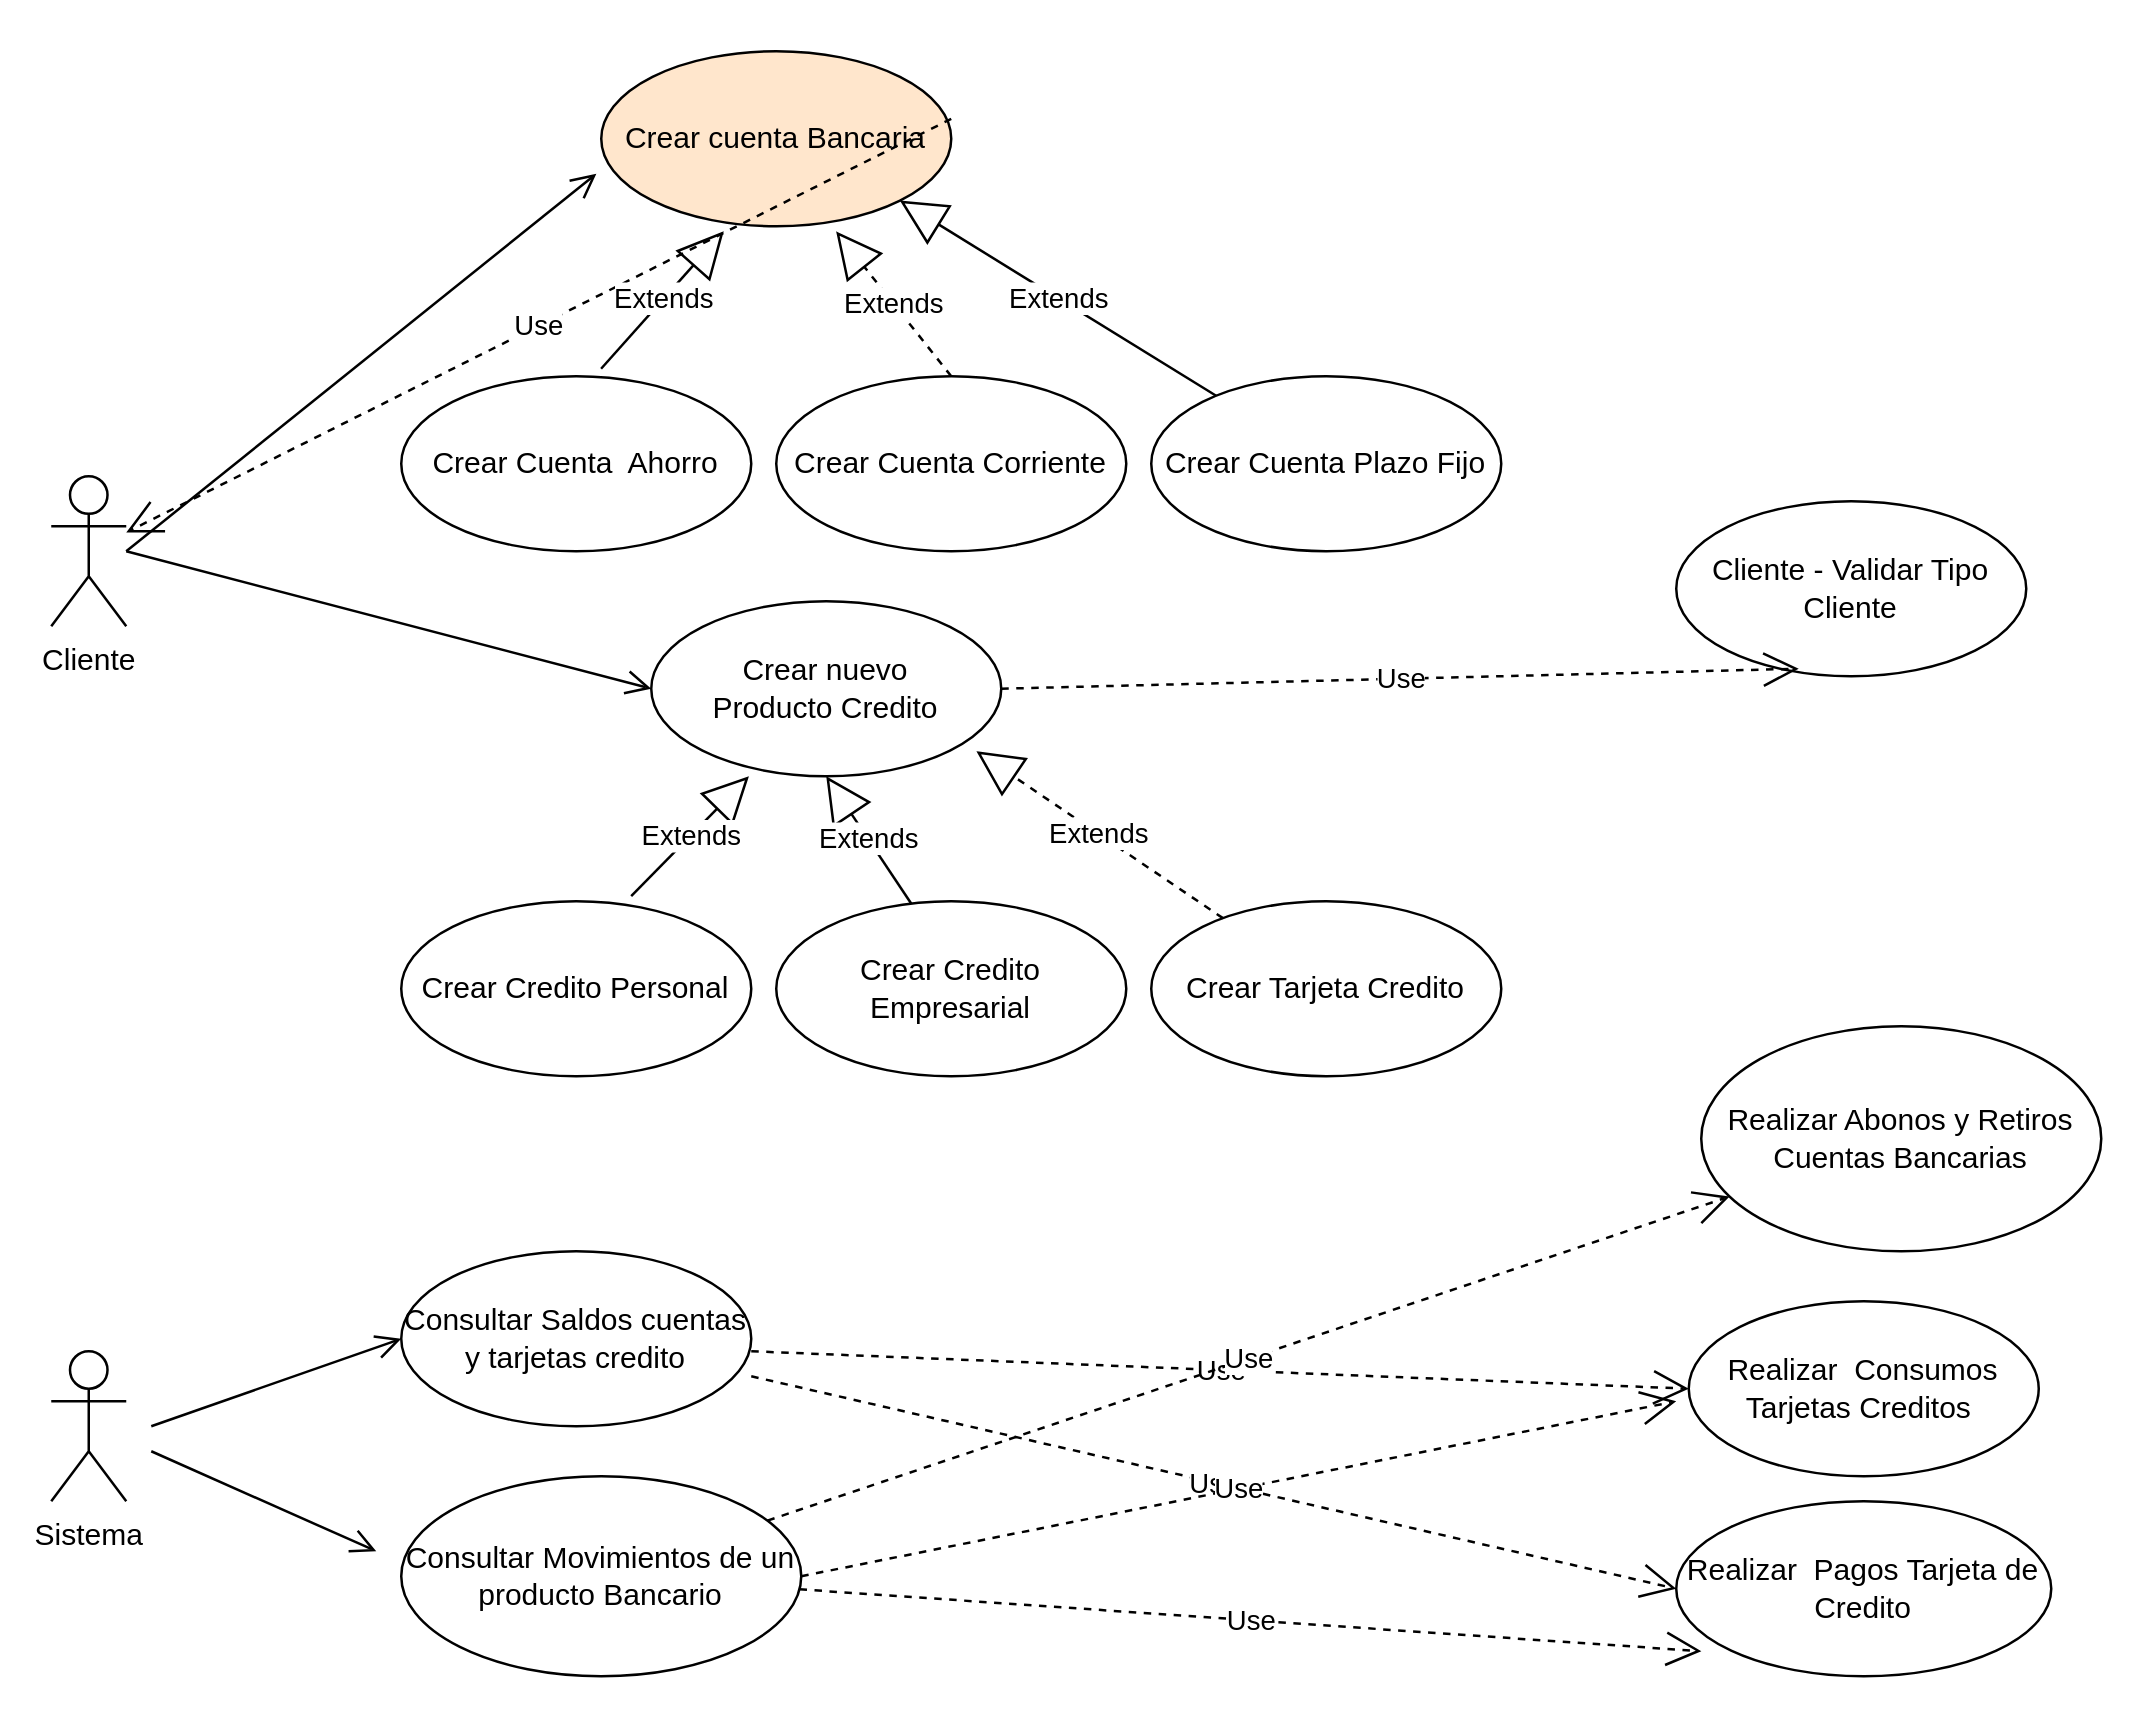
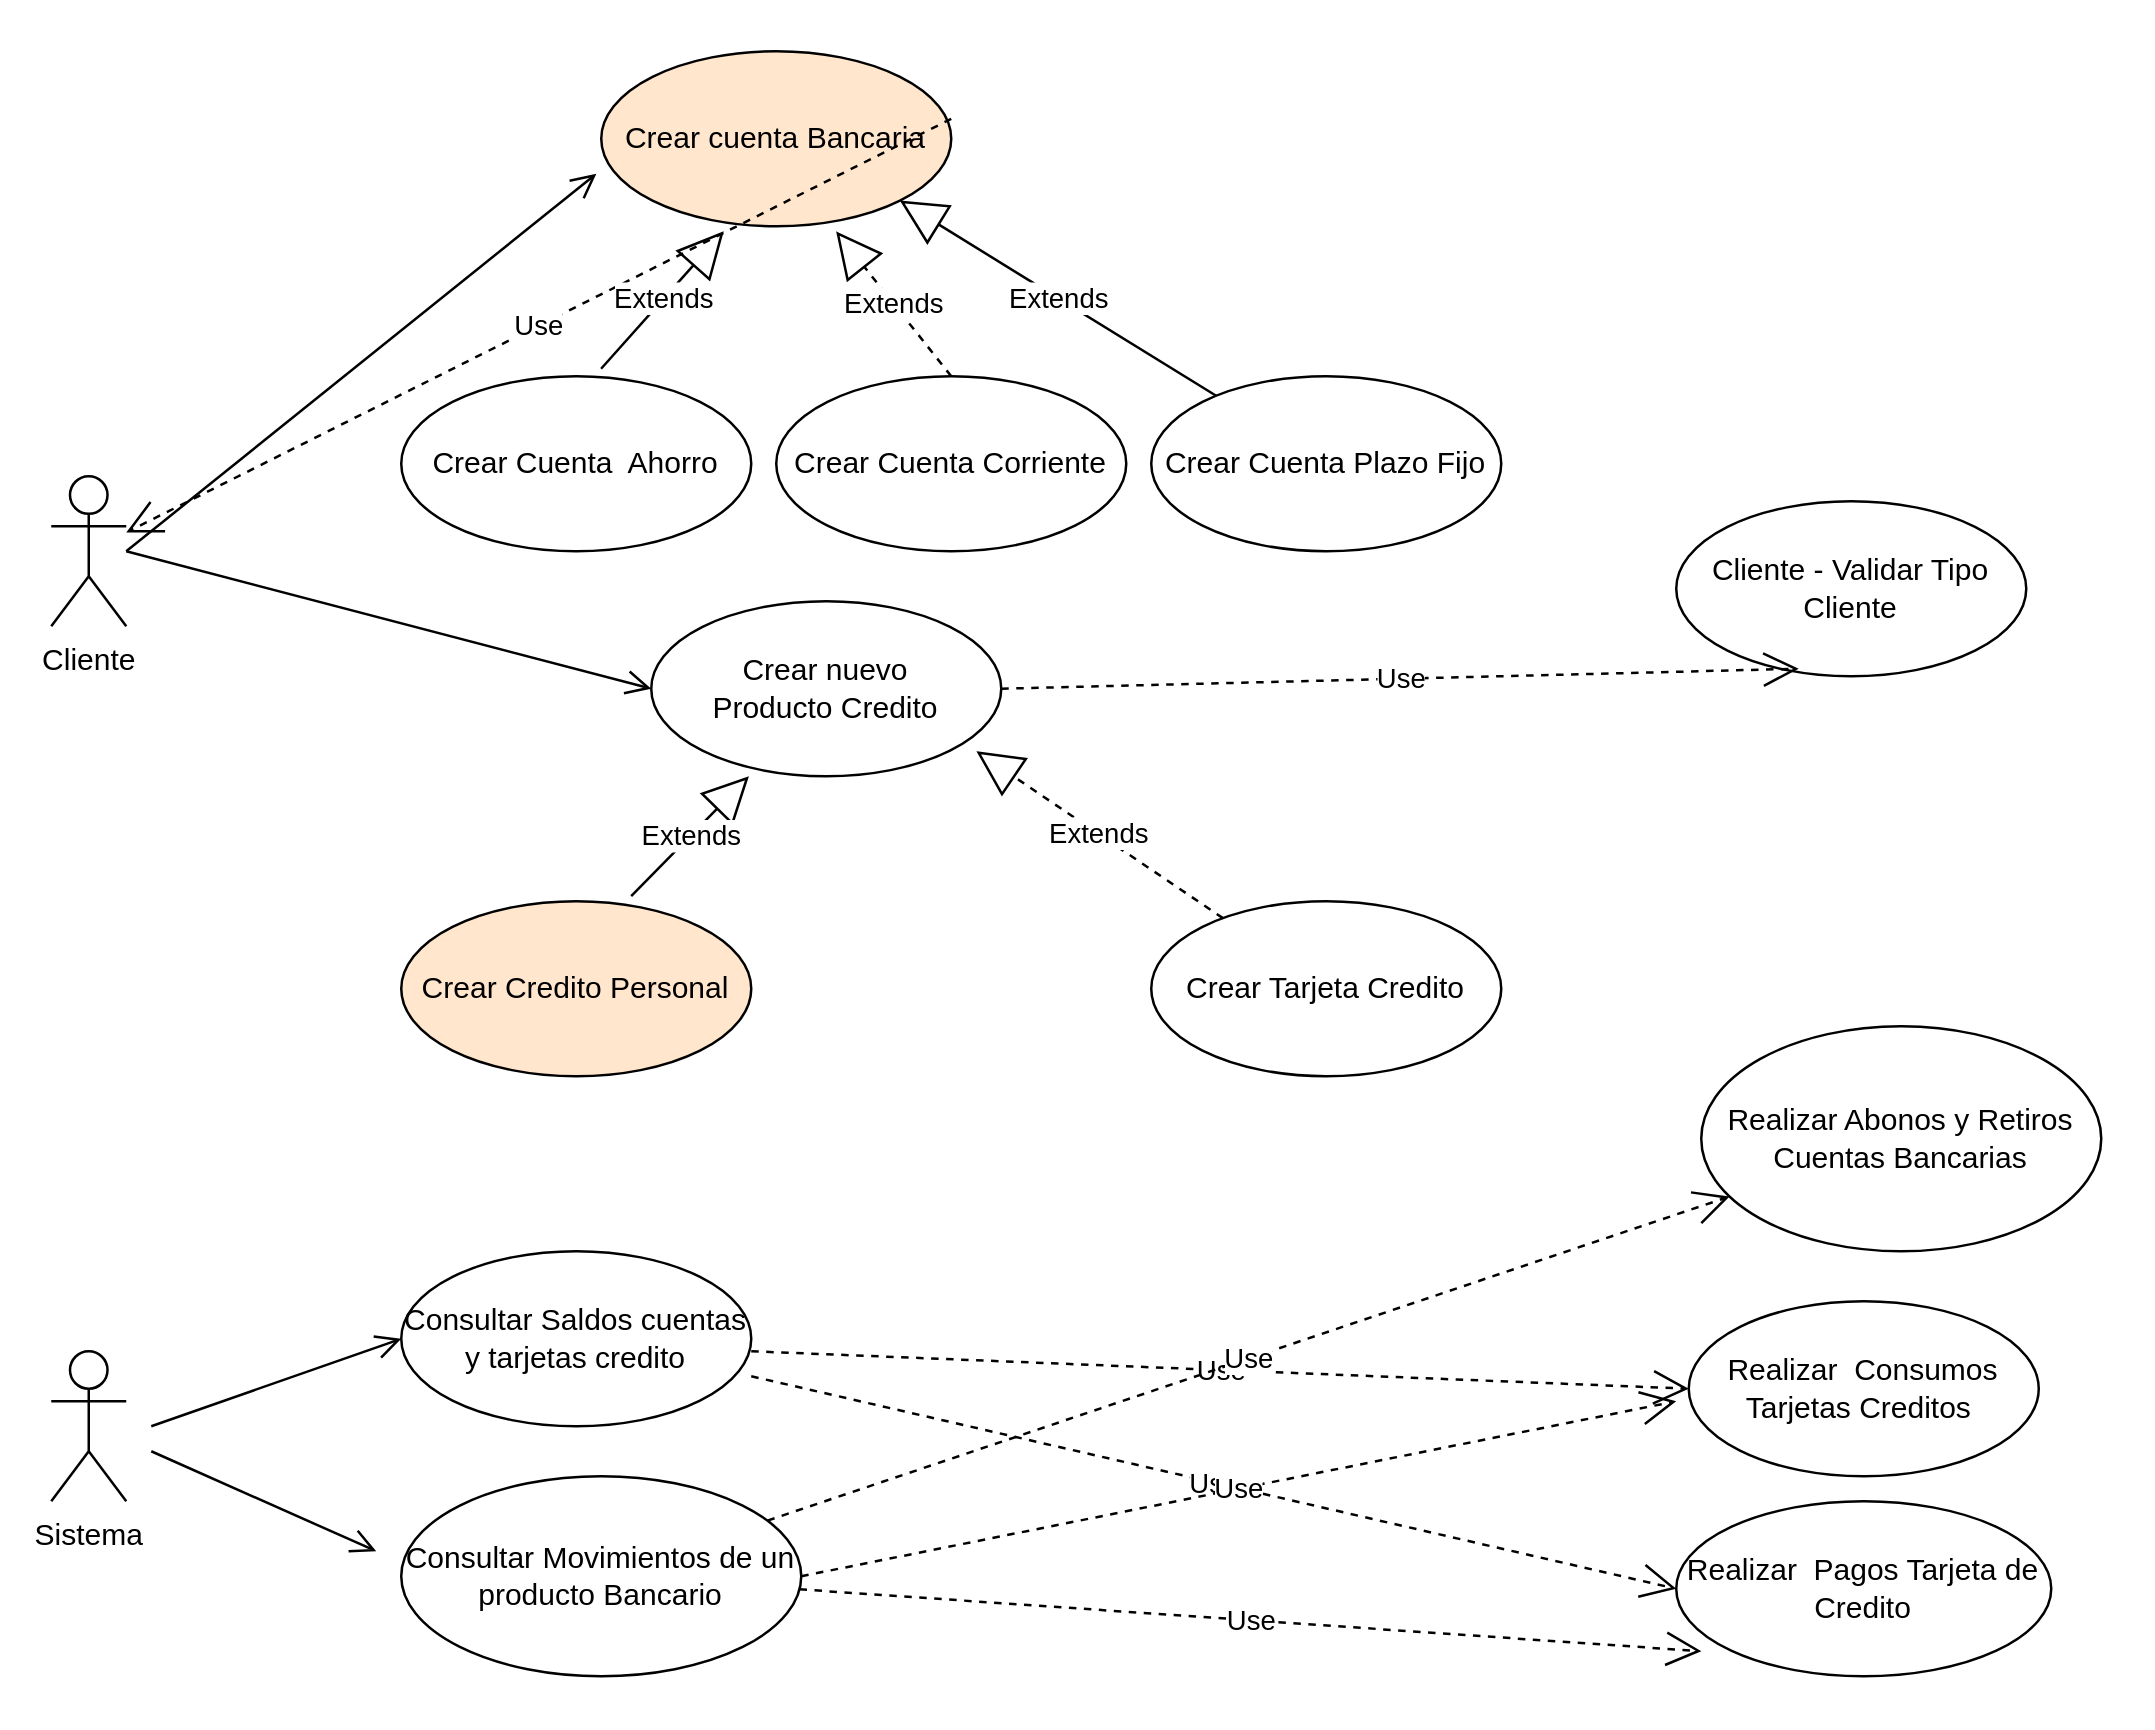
edge "Crear Credito Empresarial" -> "Crear nuevo Producto Credito": removed, label "Extends"
node "Crear Credito Personal": fillcolor #ffffff -> #ffe6cc
node "Crear Credito Empresarial": removed
